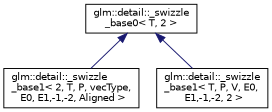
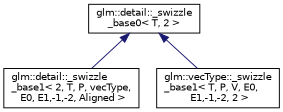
node "glm::detail::_swizzle _base1< T, P, V, E0, E1,-1,-2, 2 >": label "glm::detail::_swizzle _base1< T, P, V, E0, E1,-1,-2, 2 >" -> "glm::vecType::_swizzle _base1< T, P, V, E0, E1,-1,-2, 2 >"
